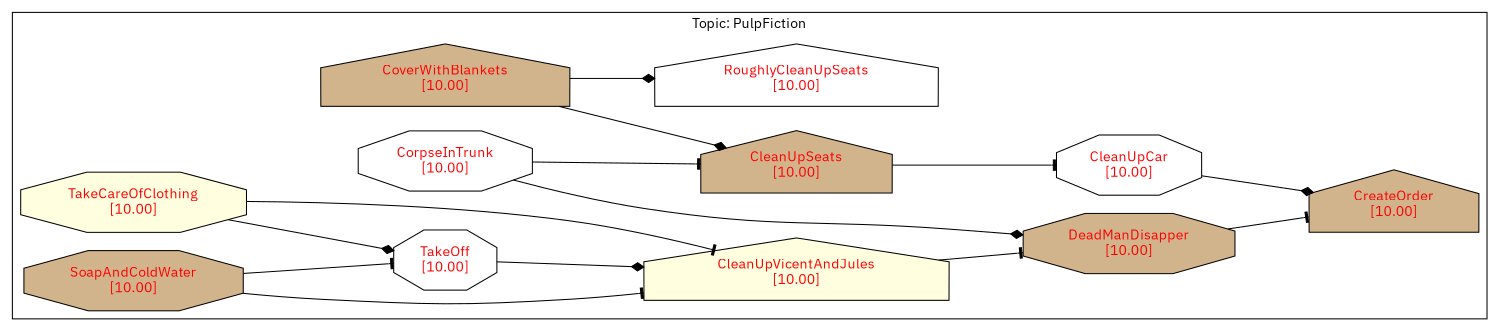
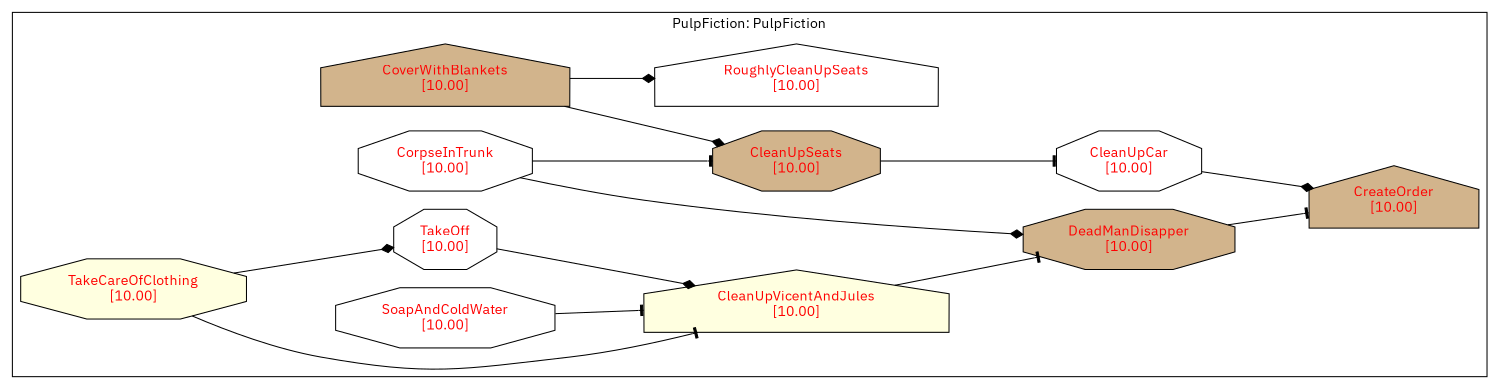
cluster "Topic: PulpFiction": label "Topic: PulpFiction" -> "PulpFiction: PulpFiction"
node "CleanUpSeats [10.00]": shape house -> octagon
edge "SoapAndColdWater [10.00]" -> "TakeOff [10.00]": removed
node "SoapAndColdWater [10.00]": fillcolor tan -> white
